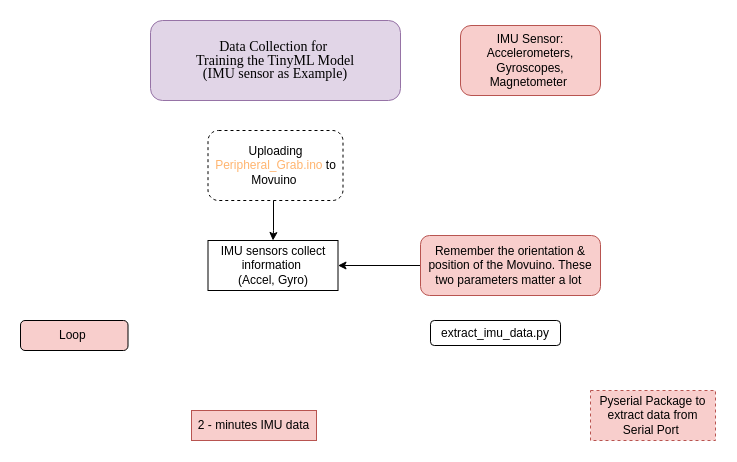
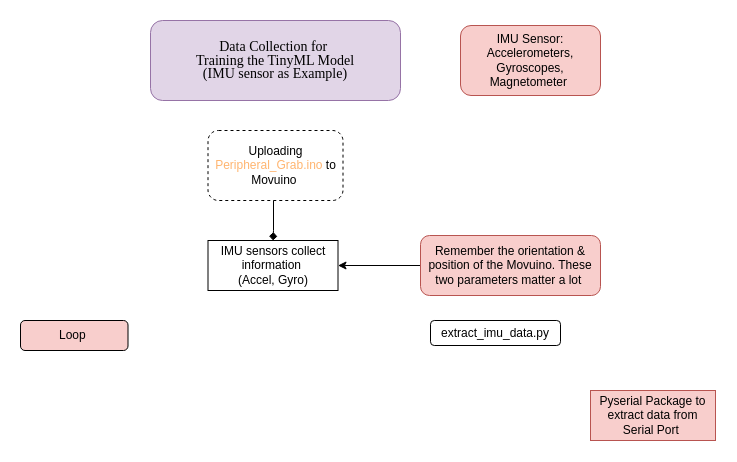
edge "Uploading Peripheral_Grab.ino to Movuino" -> "IMU sensors collect information (Accel, Gyro)": arrowhead classic -> diamond
node "Pyserial Package to extract data from Serial Port": style dashed -> solid
node "2 - minutes IMU data": removed
